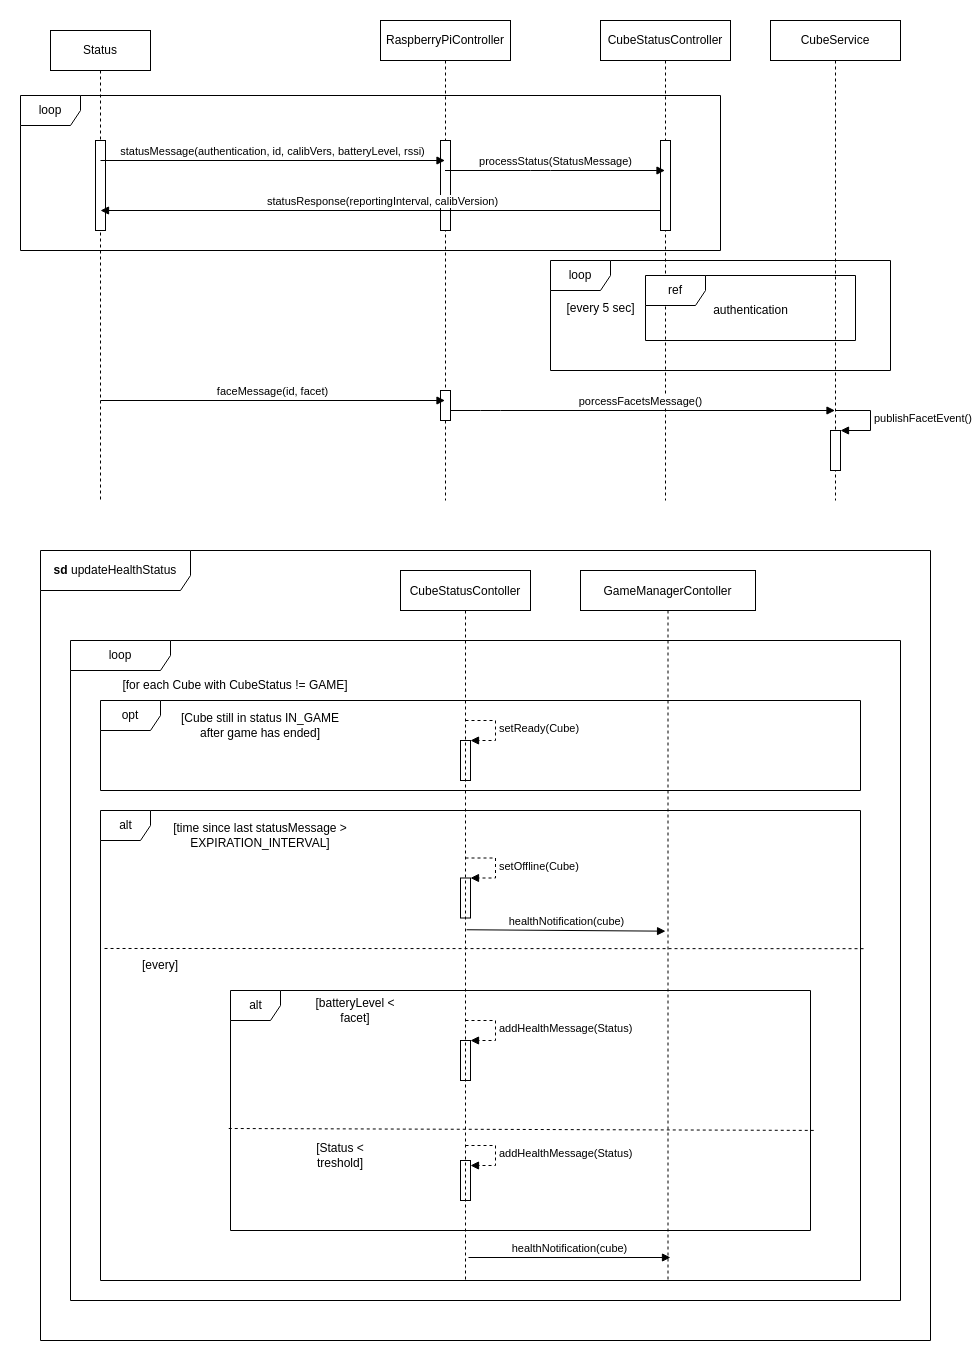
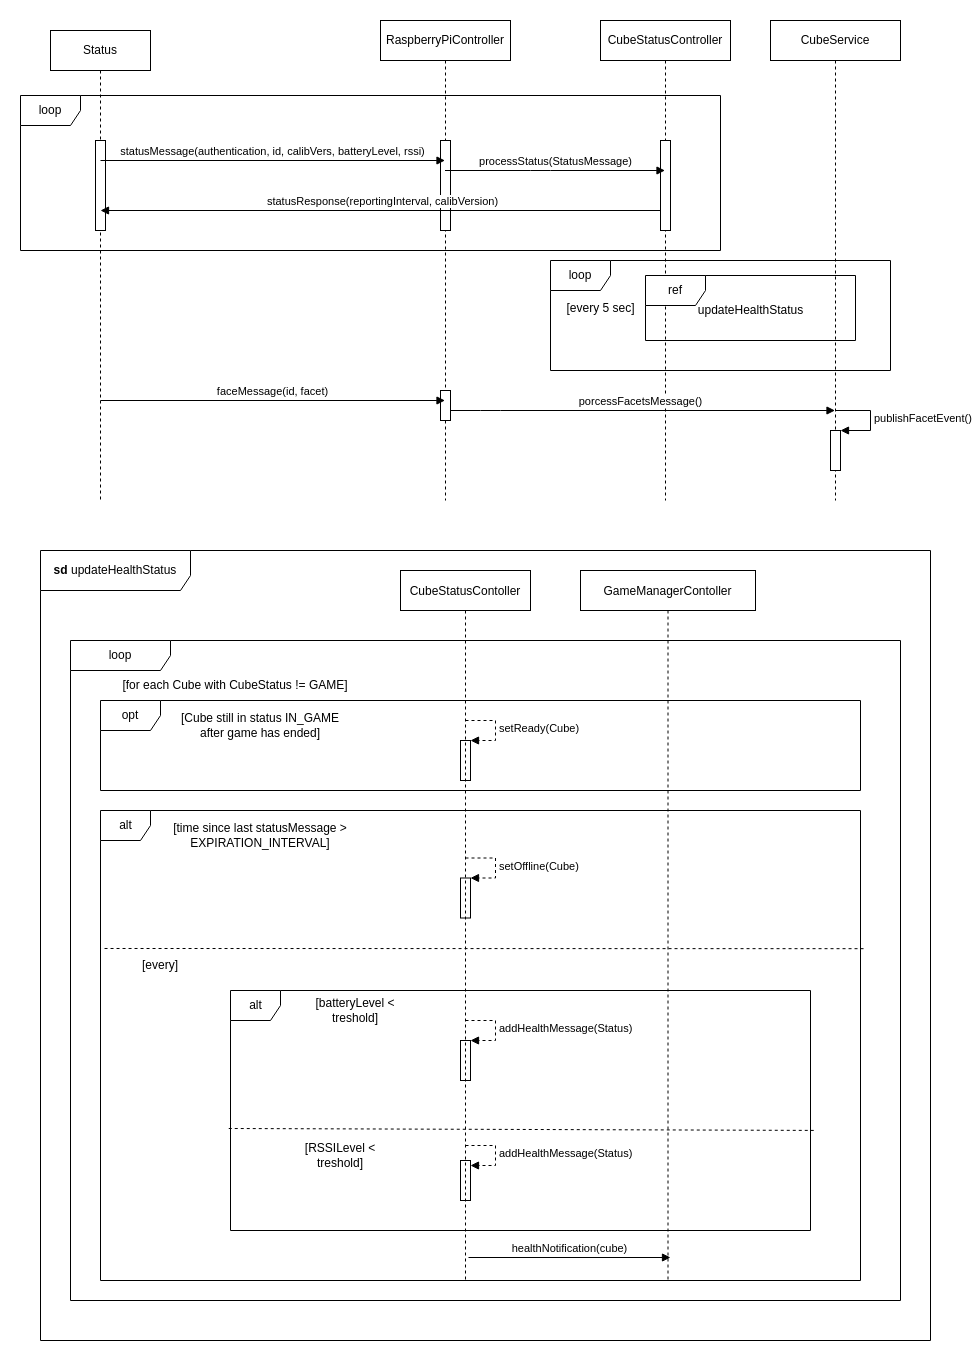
node "authentication": label "authentication" -> "updateHealthStatus"
edge "CubeStatusContoller" -> "GameManagerContoller": removed, label "healthNotification(cube)"
node "[batteryLevel < facet]": label "[batteryLevel < facet]" -> "[batteryLevel < treshold]"
node "[Status < treshold]": label "[Status < treshold]" -> "[RSSILevel < treshold]"
